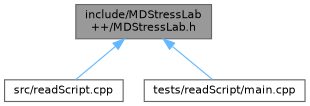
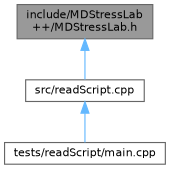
edge "tests/readScript/main.cpp" -> "include/MDStressLab ++/MDStressLab.h": now "tests/readScript/main.cpp" -> "src/readScript.cpp"
